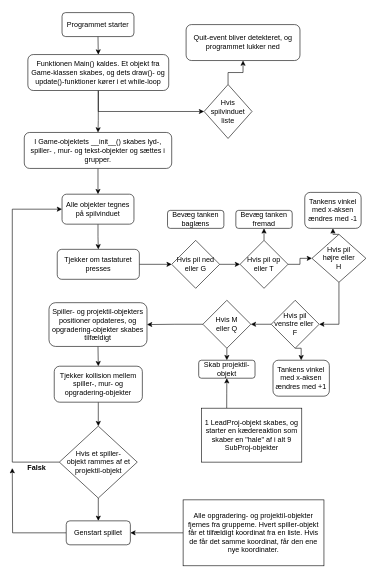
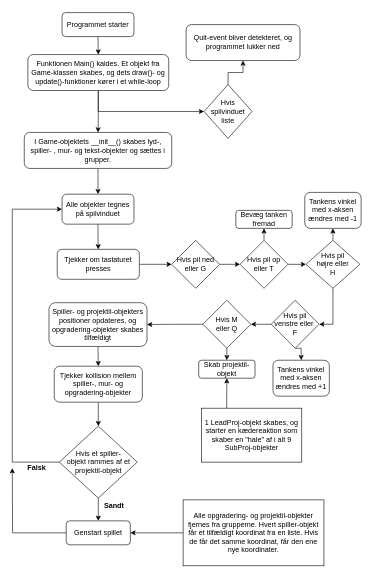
node "Bevæg tanken baglæns": removed
node "Hvis pil højre eller H": moved (339, 258) -> (333, 264)
node "Sandt": added
